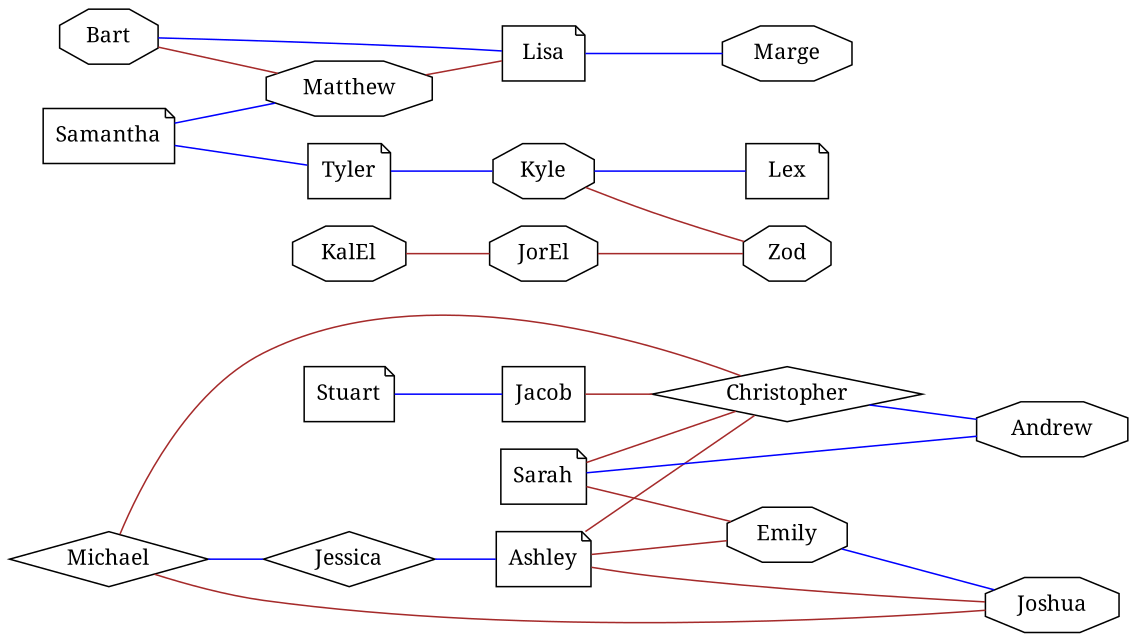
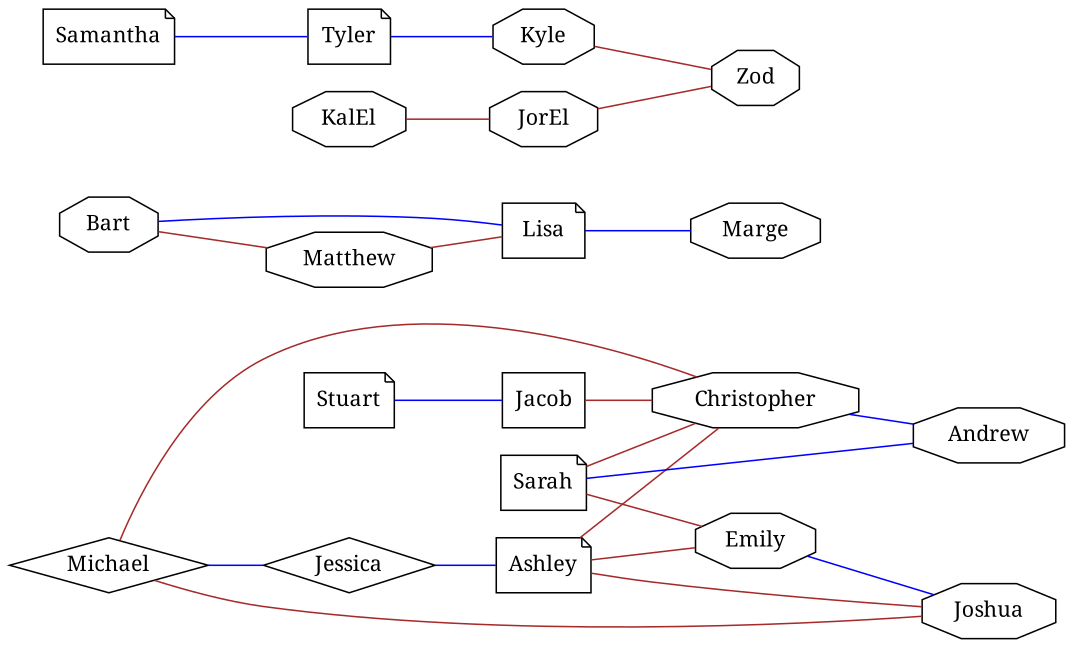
edge "Matthew" -- "Samantha": removed
node "Lex": removed
node "Christopher": shape diamond -> octagon
